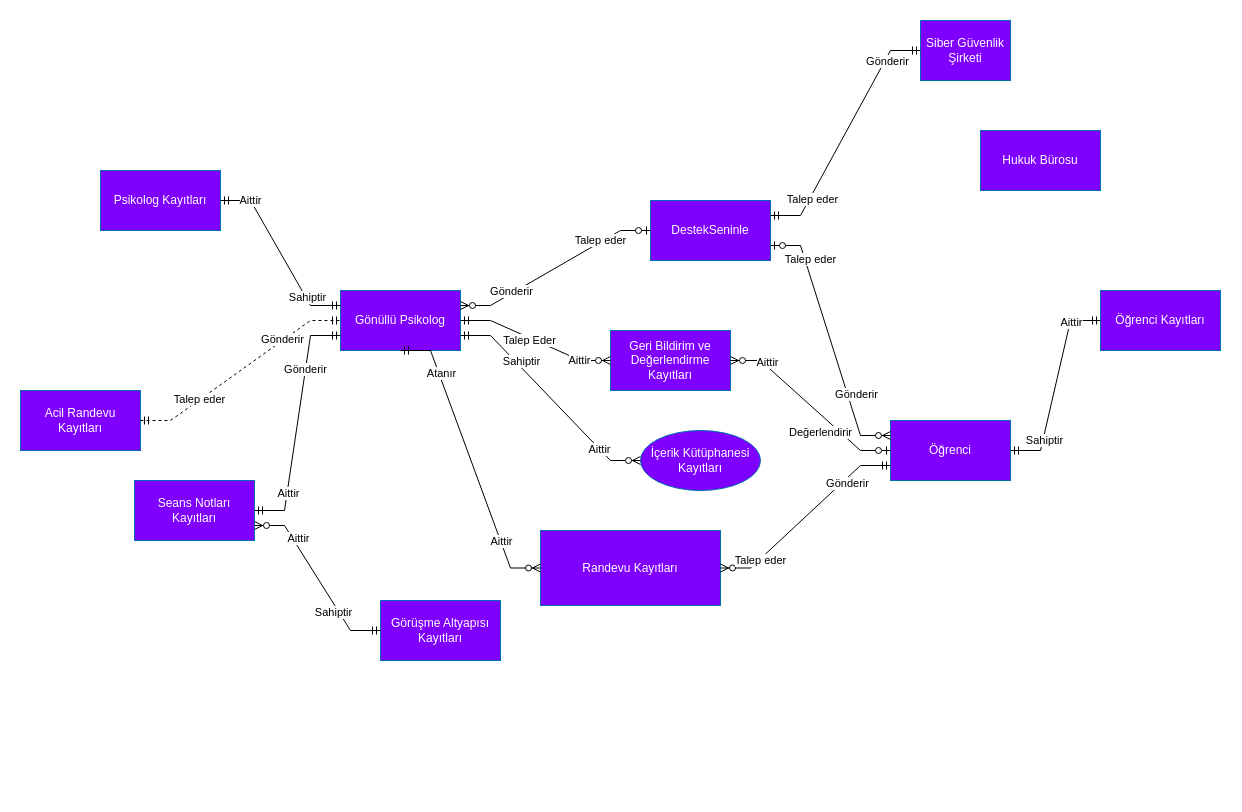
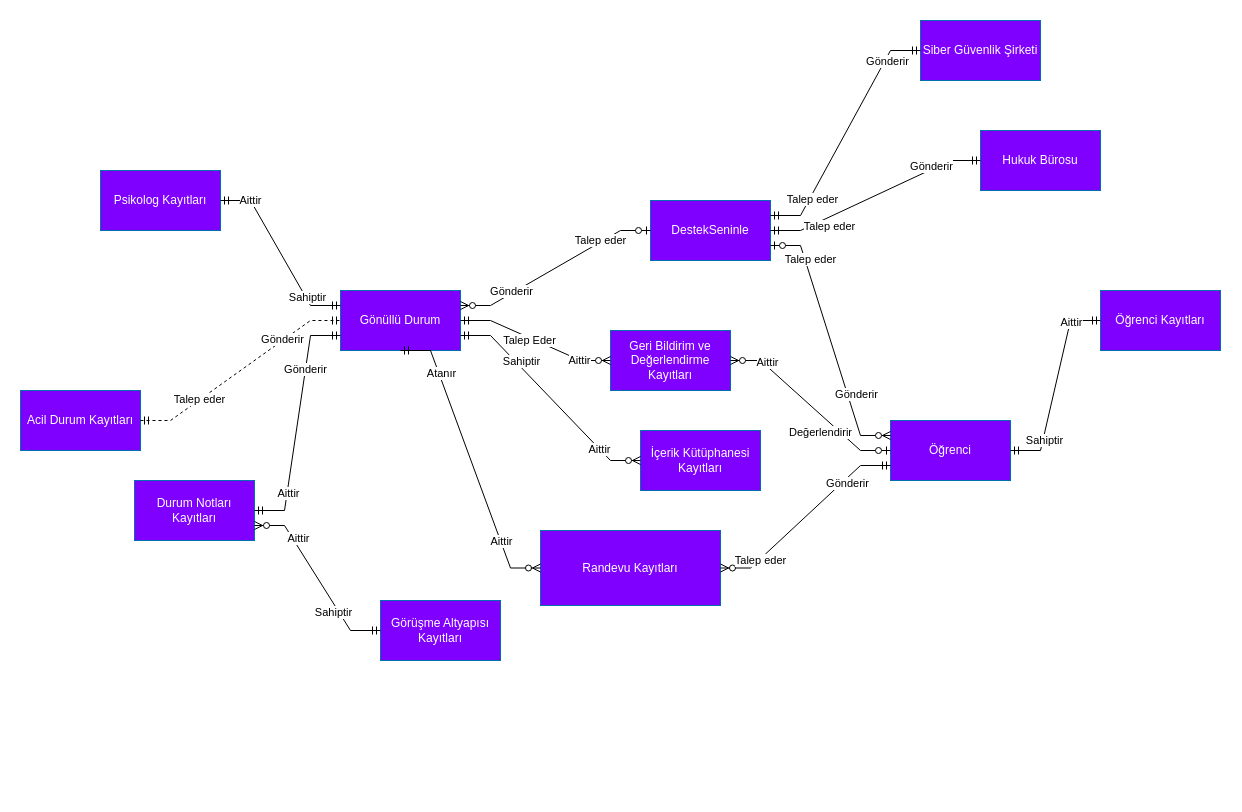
node "Siber Güvenlik Şirketi": size 90x60 -> 120x60
edge "Hukuk Bürosu" -- "DestekSeninle": added, labels "Gönderir", "Talep eder"
node "Gönüllü Psikolog": label "Gönüllü Psikolog" -> "Gönüllü Durum"
node "Acil Randevu Kayıtları": label "Acil Randevu Kayıtları" -> "Acil Durum Kayıtları"
node "İçerik Kütüphanesi Kayıtları": shape ellipse -> rectangle
node "Seans Notları Kayıtları": label "Seans Notları Kayıtları" -> "Durum Notları Kayıtları"
